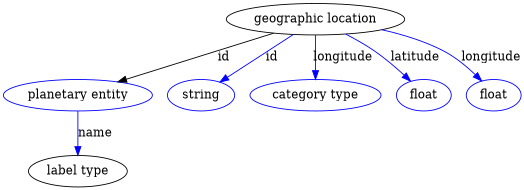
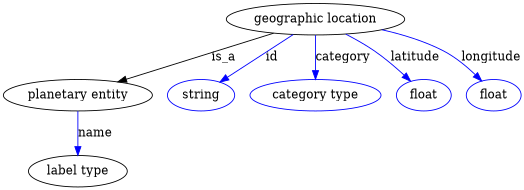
edge "geographic location" -> "planetary entity": label "id" -> "is_a"
edge "geographic location" -> "category type": label "longitude" -> "category"
node "planetary entity": color blue -> black
